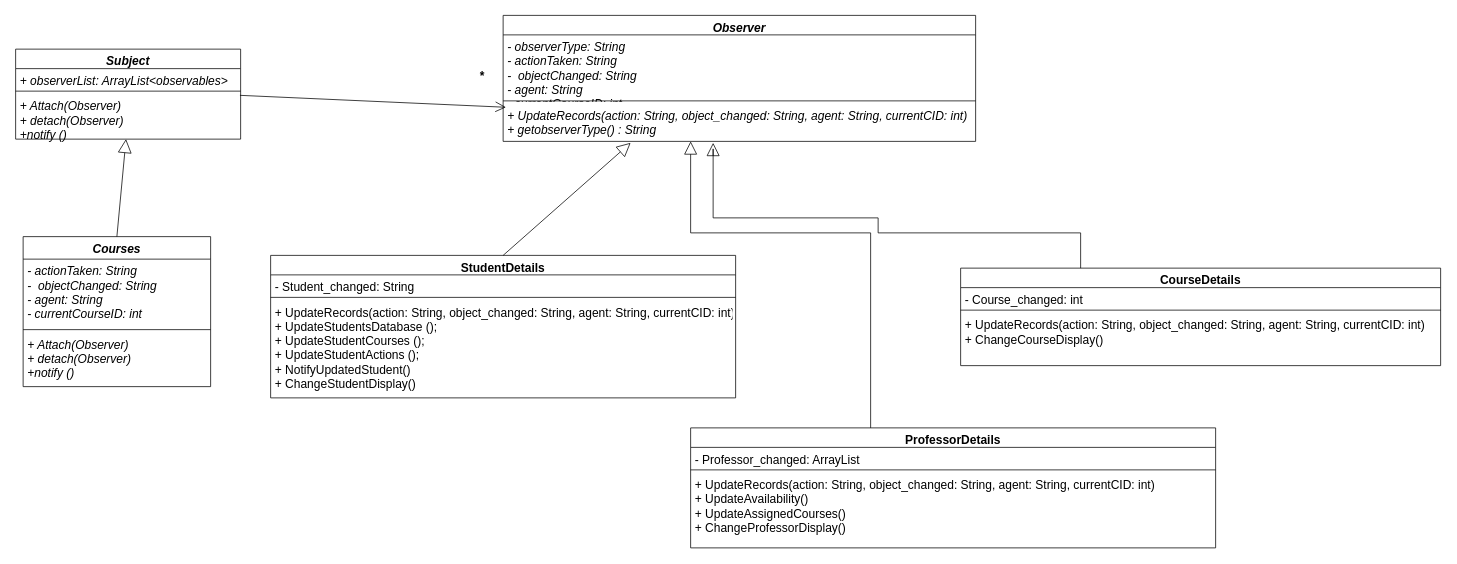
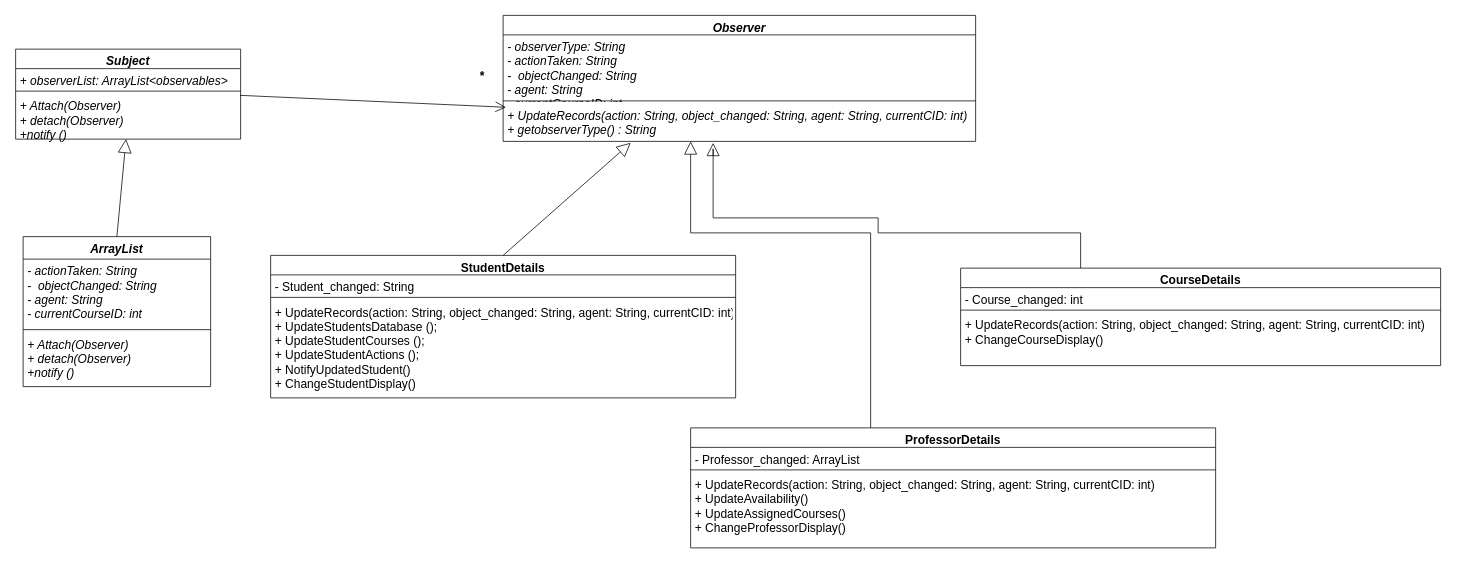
node "Courses": label "Courses" -> "ArrayList"
